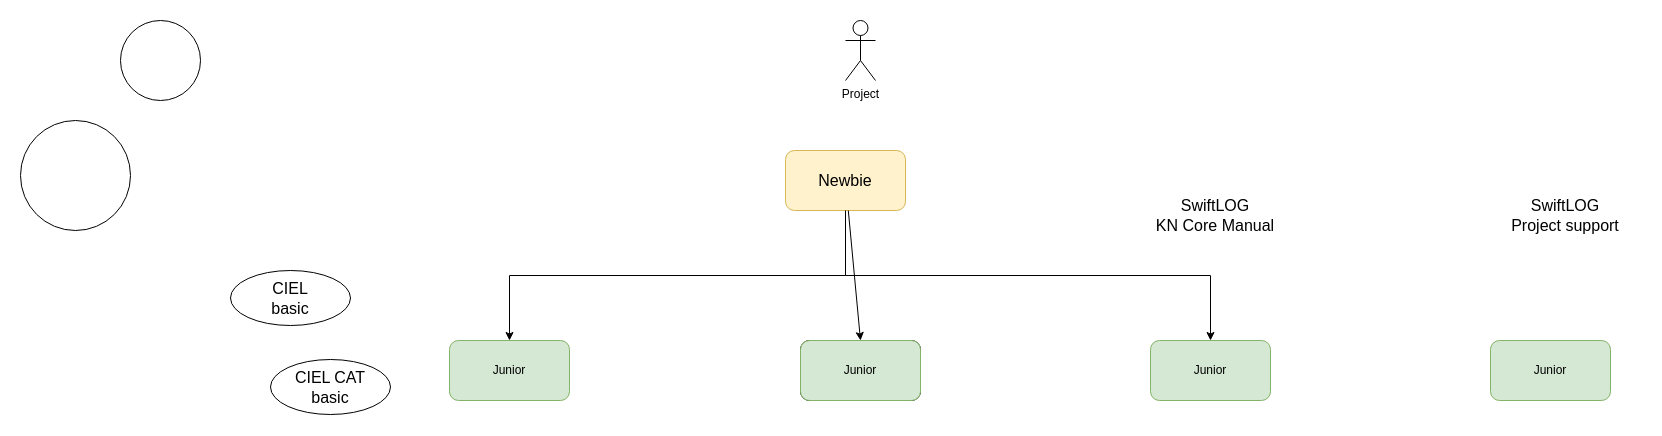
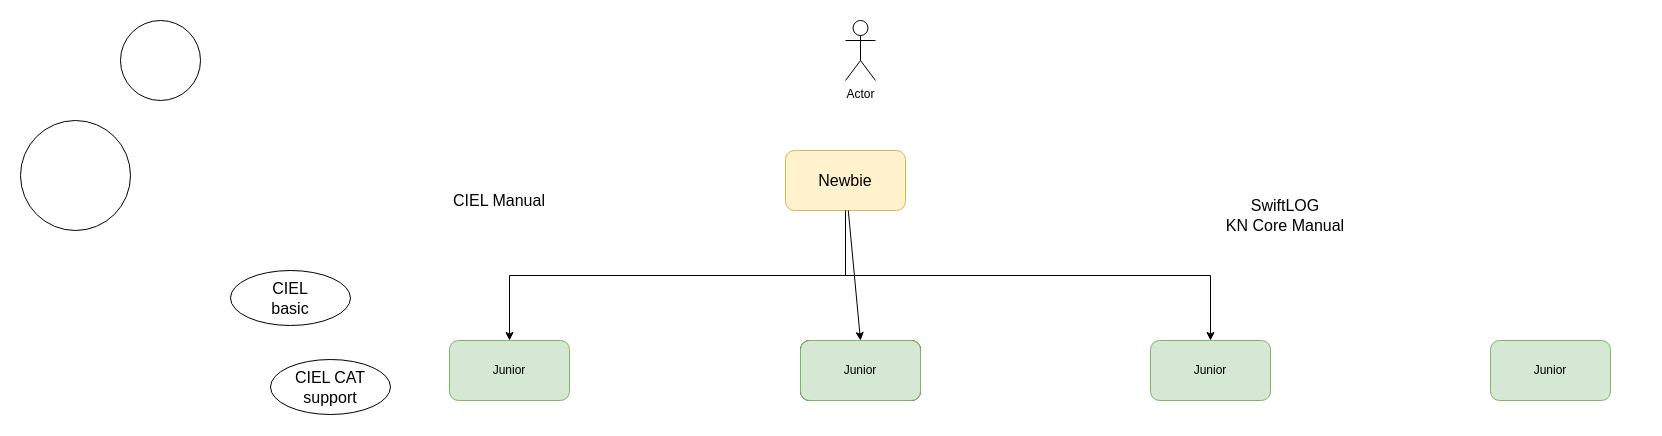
node "Project": label "Project" -> "Actor"
node "CIEL Manual": added
node "SwiftLOG KN Core Manual": moved (1216, 216) -> (1286, 216)
node "SwiftLOG Project support": removed
node "CIEL CAT basic": label "CIEL CAT basic" -> "CIEL CAT support"
